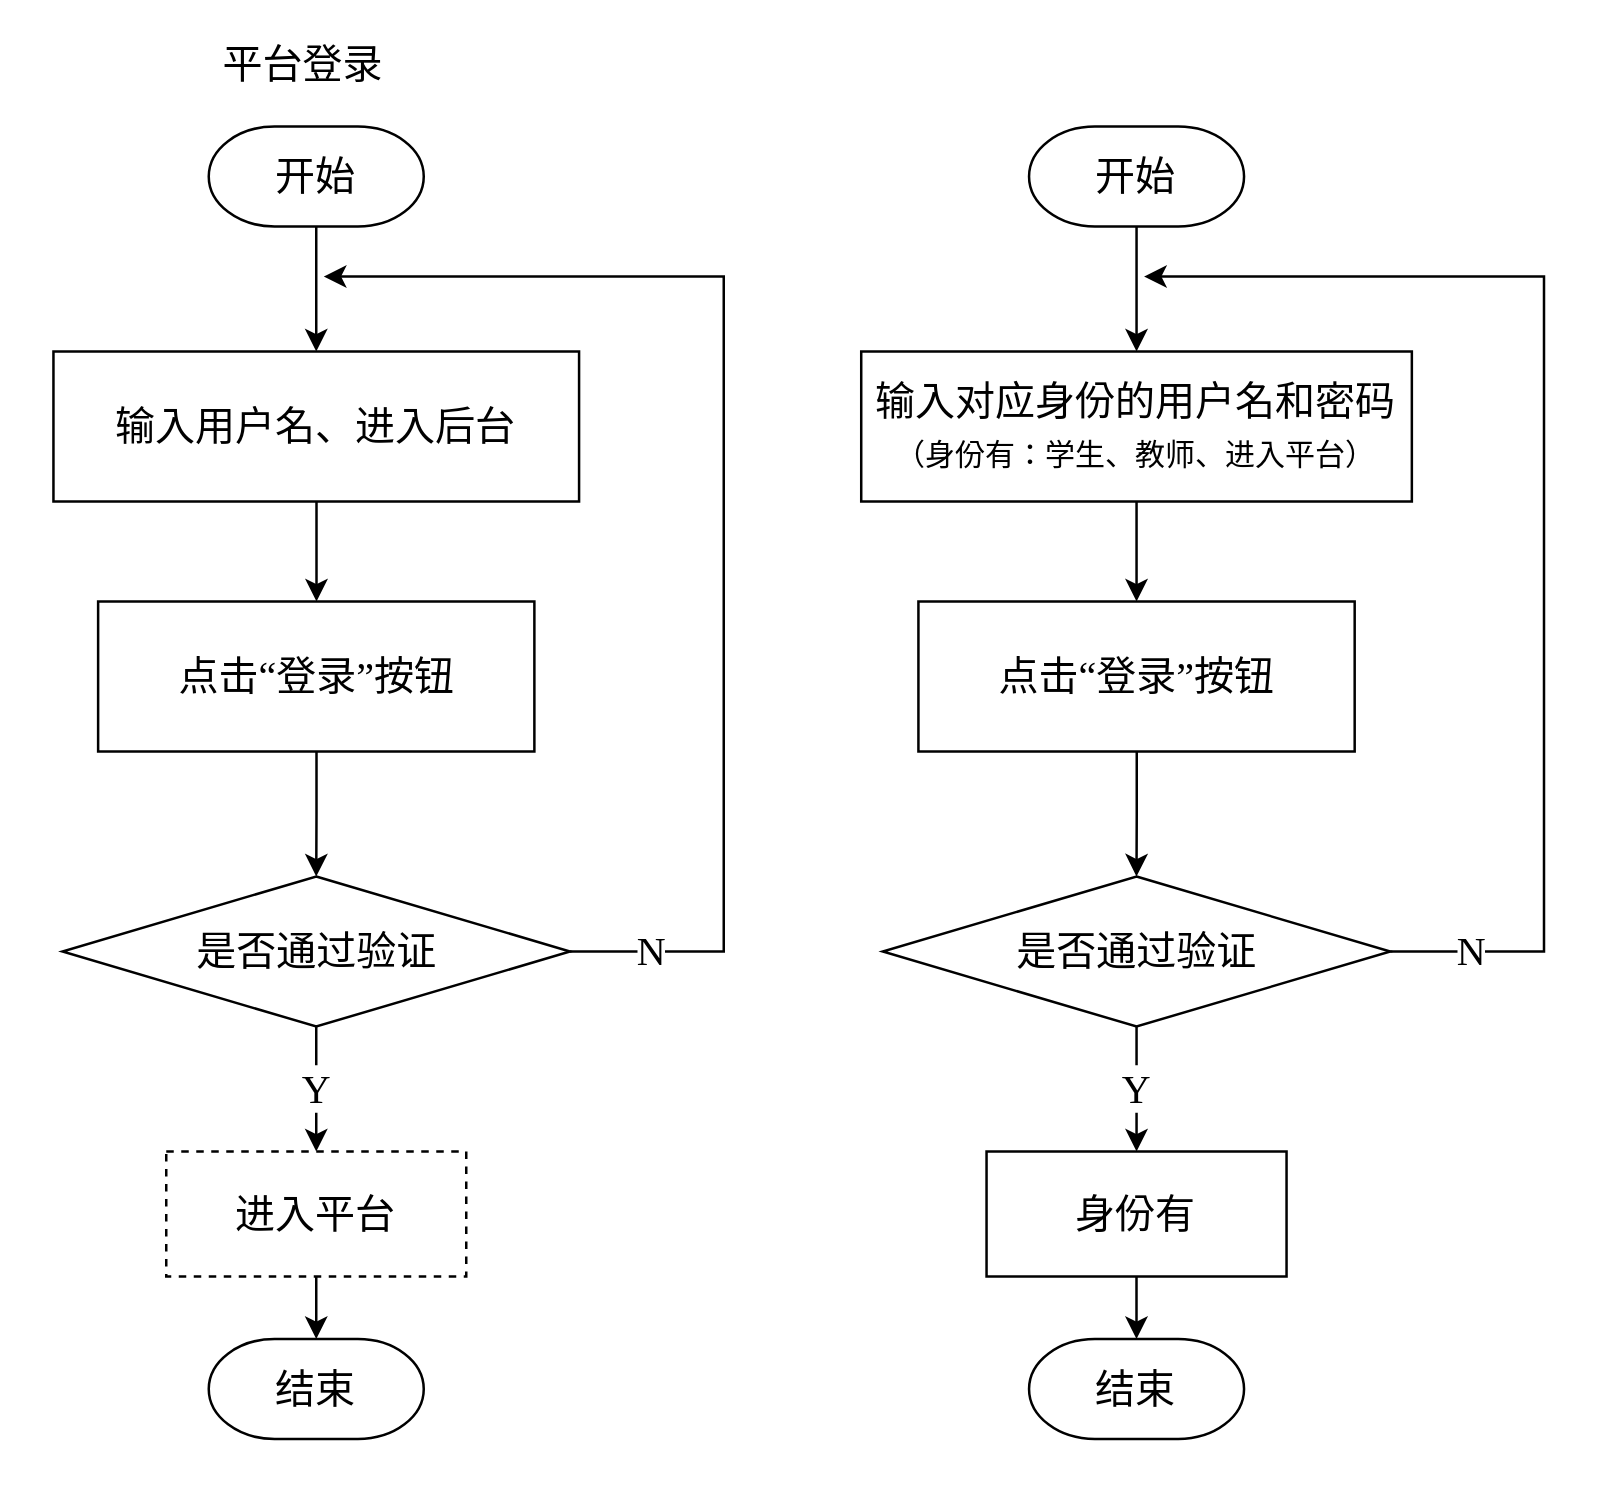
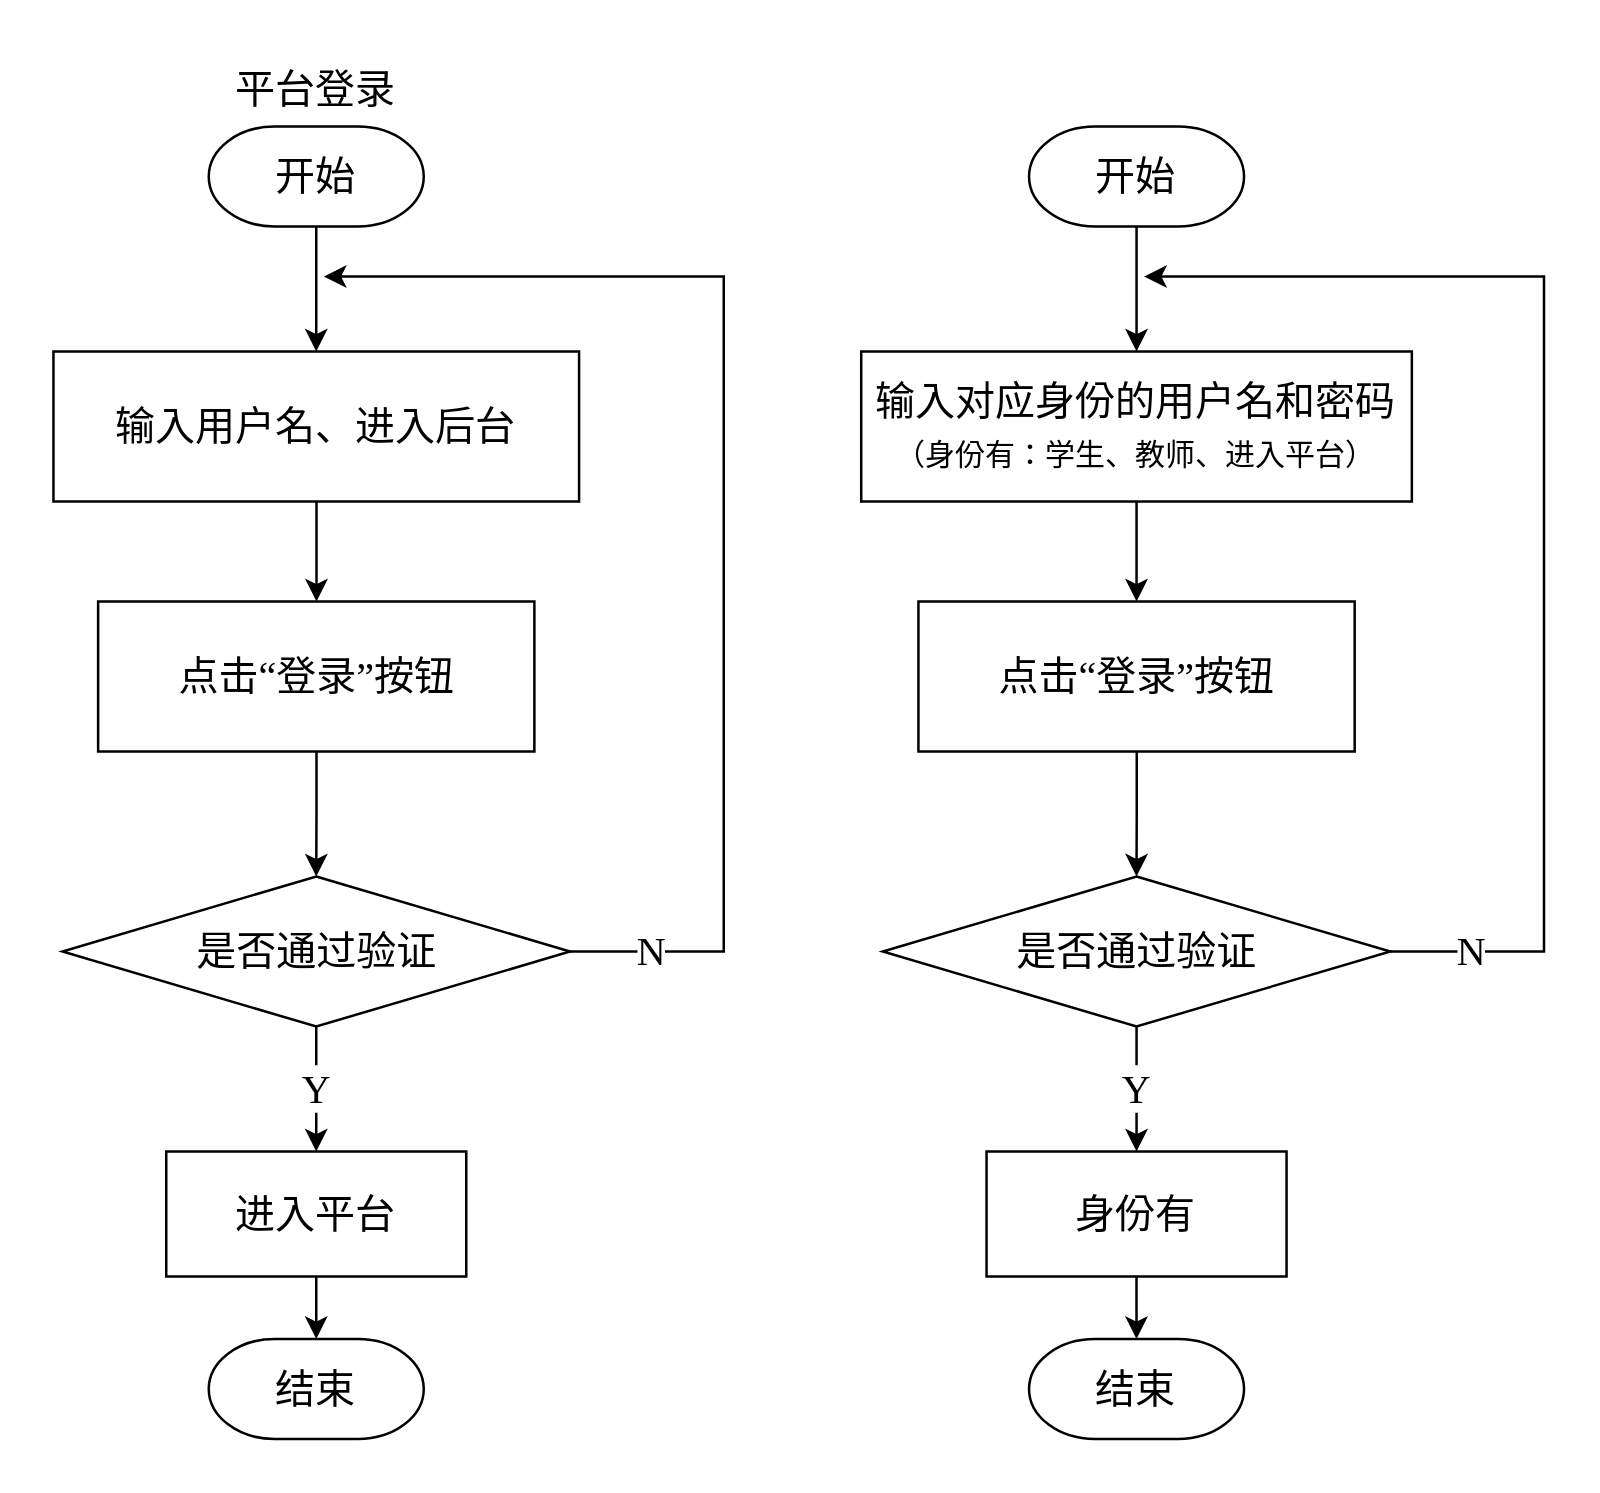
node "平台登录": moved (304, 64) -> (316, 89)
node "进入平台": style dashed -> solid
